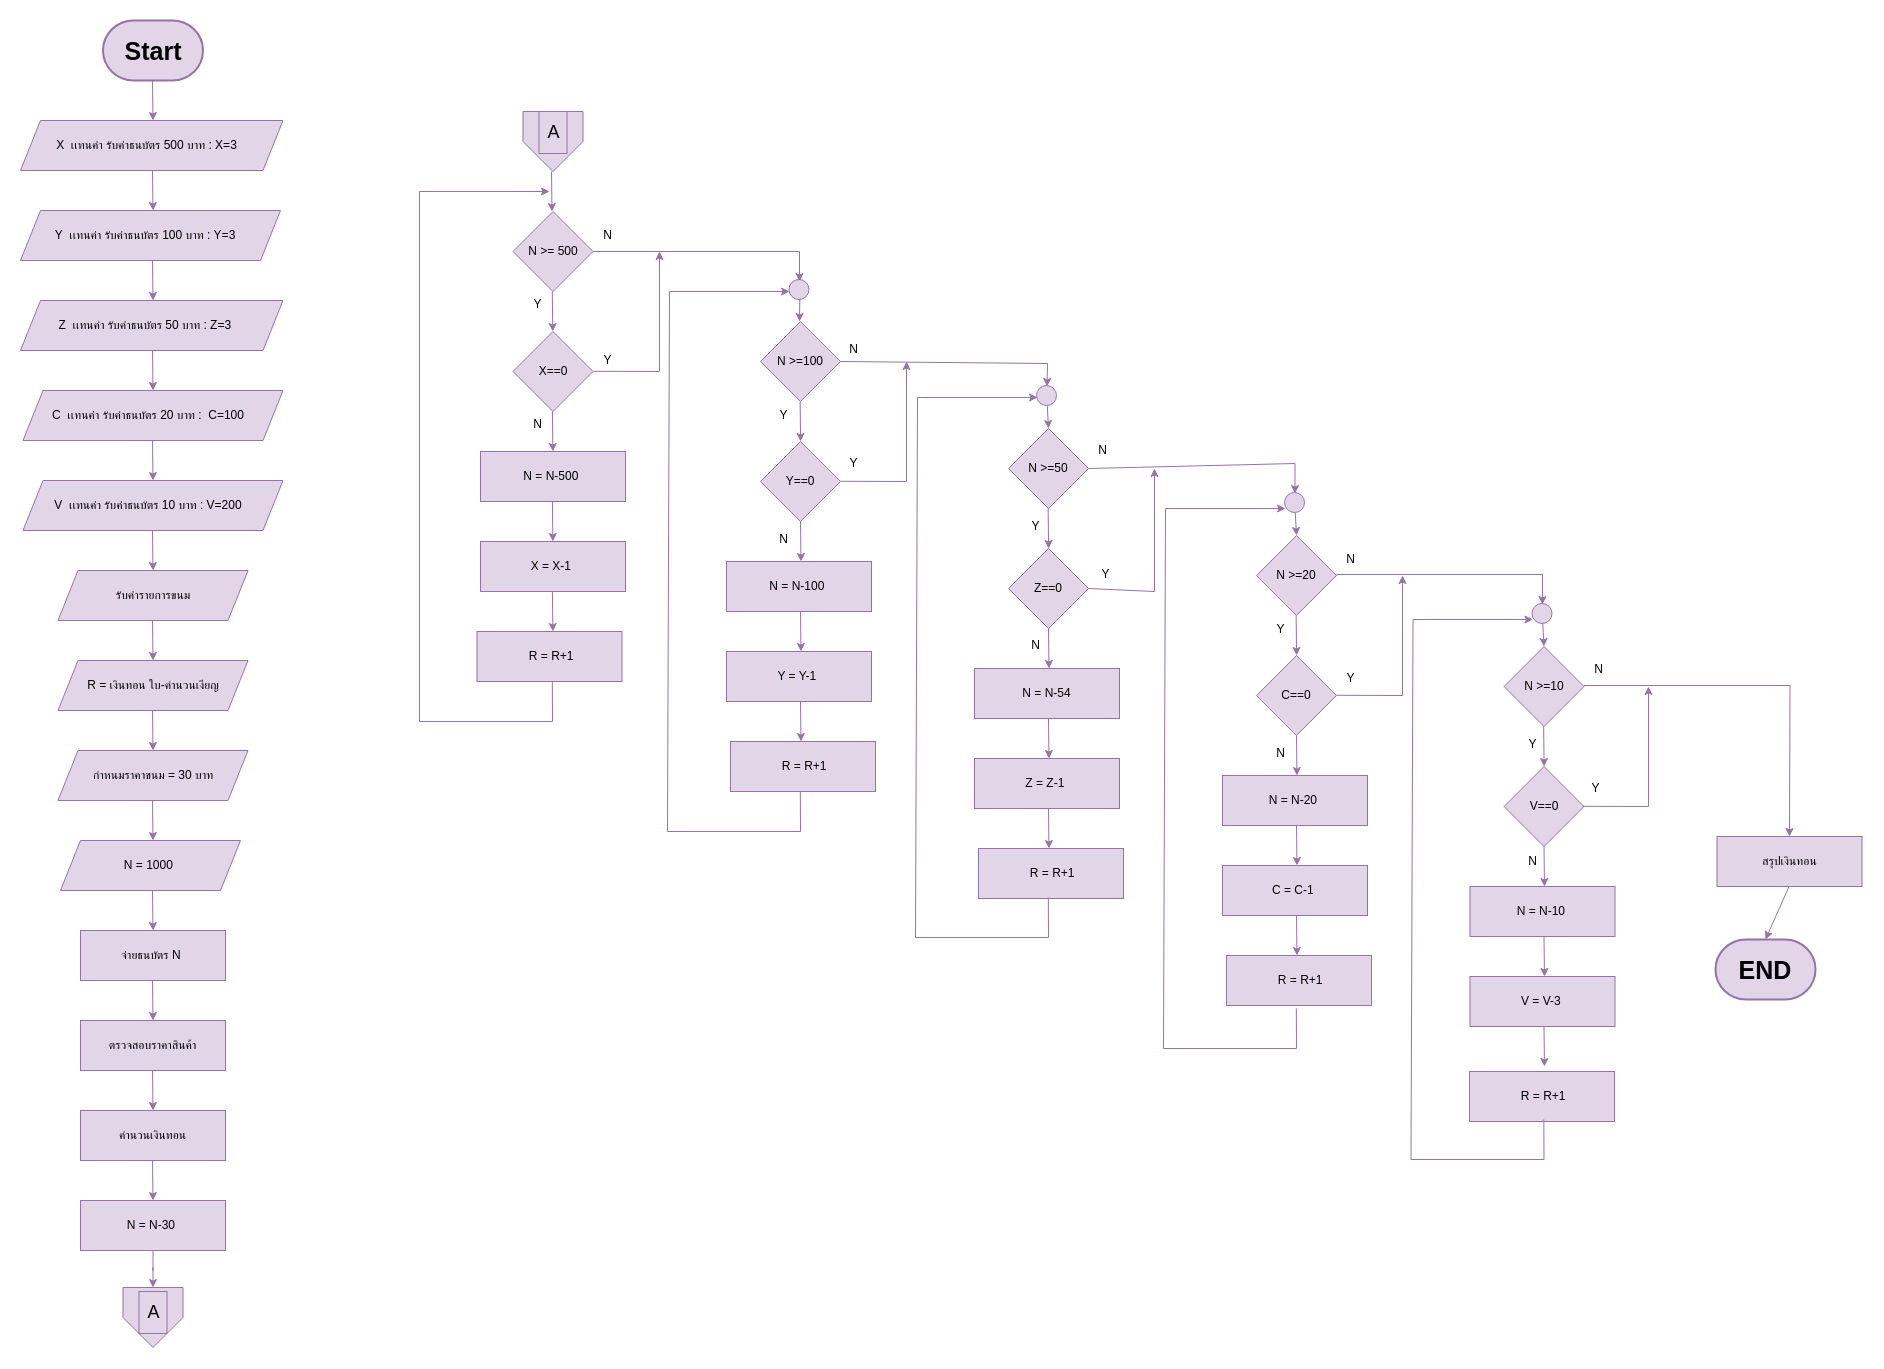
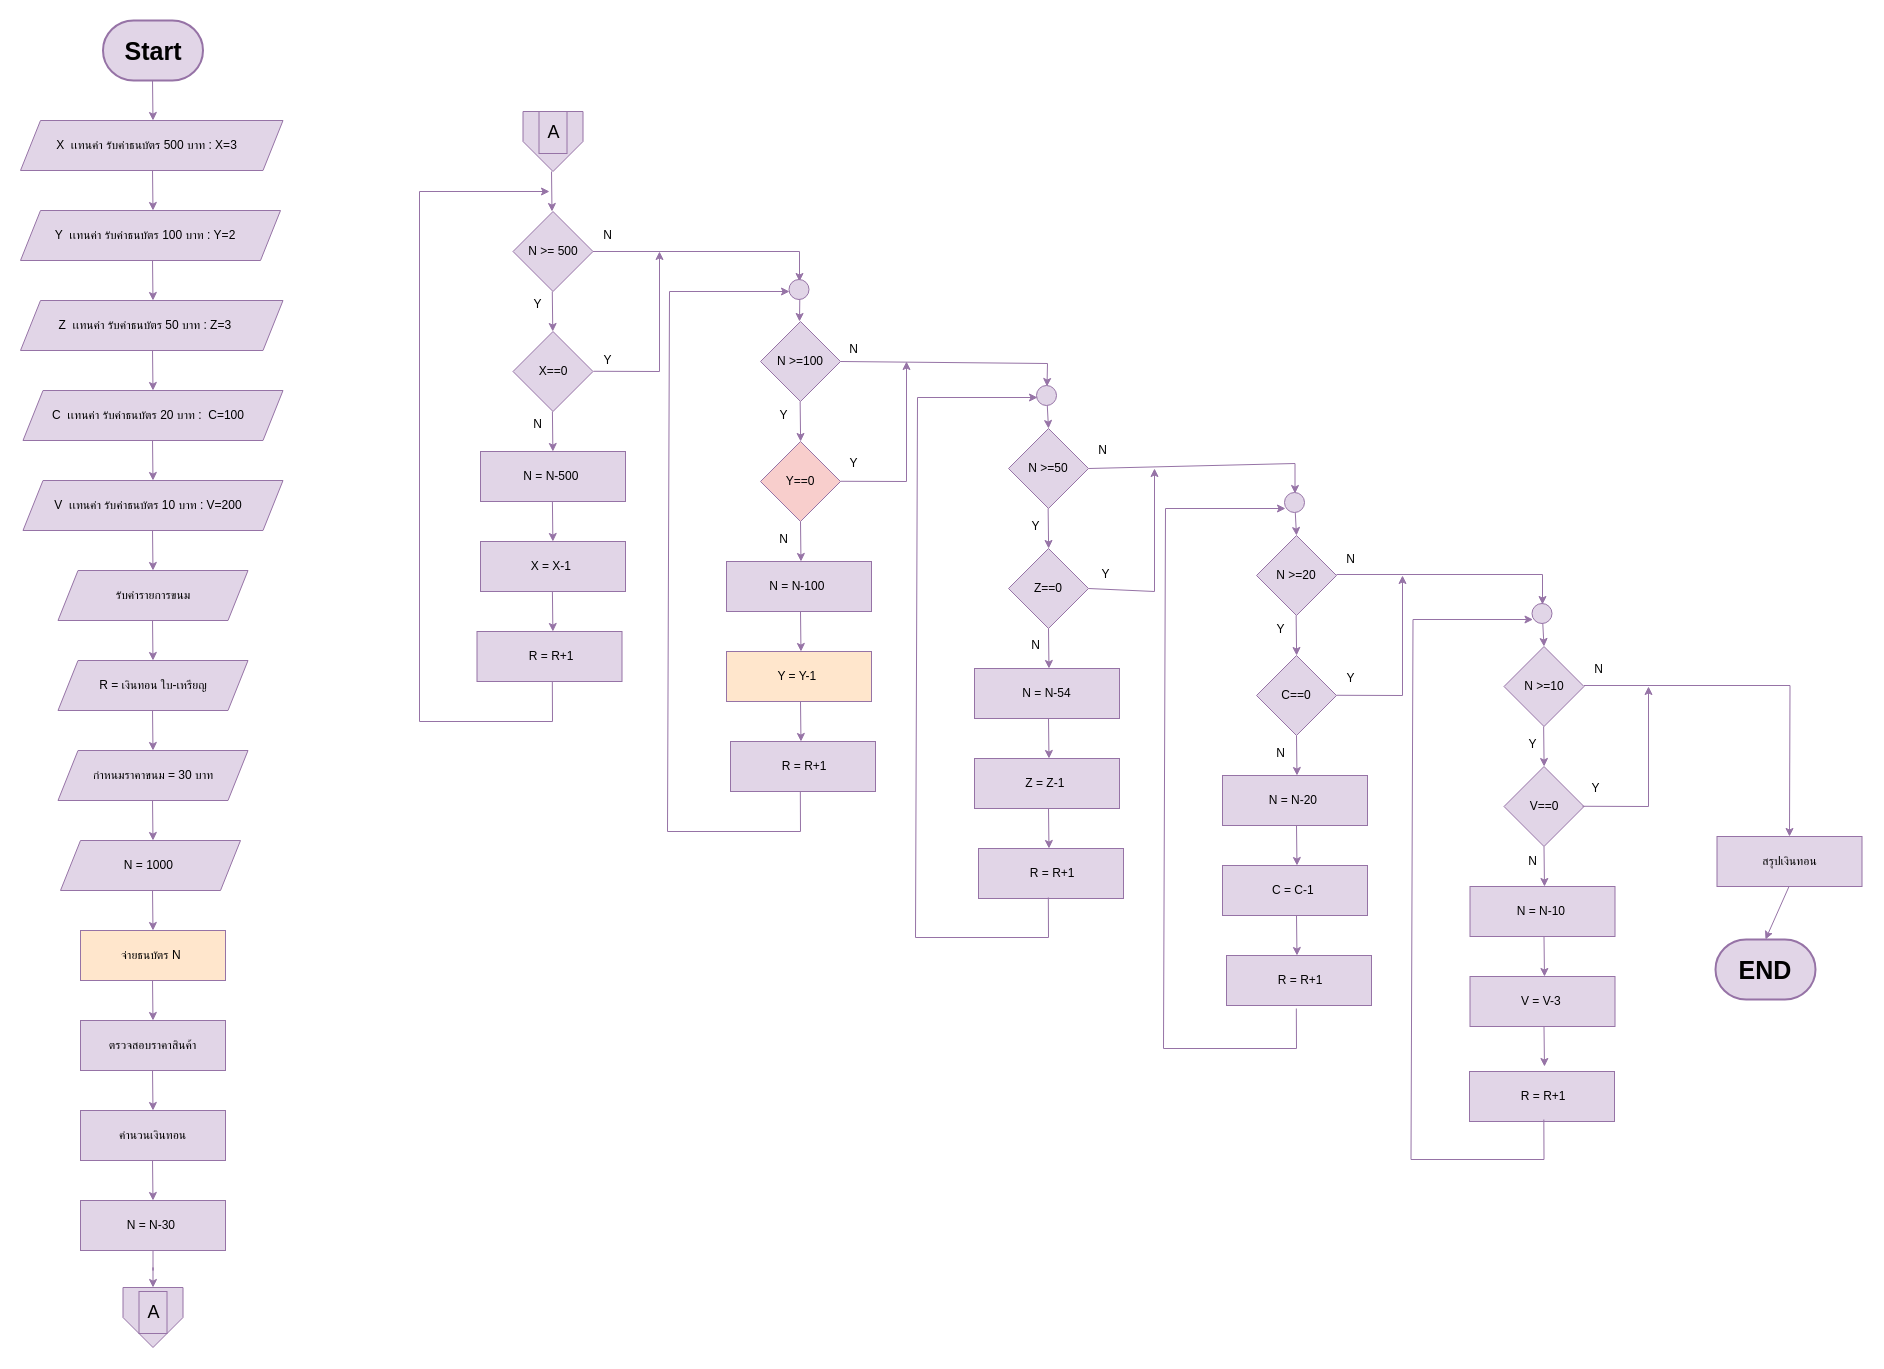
node "Y เเทนค่า รับค่าธนบัตร 100 บาท : Y=3": label "Y เเทนค่า รับค่าธนบัตร 100 บาท : Y=3" -> "Y เเทนค่า รับค่าธนบัตร 100 บาท : Y=2"
node "Y==0": fillcolor #e1d5e7 -> #f8cecc
node "Y = Y-1": fillcolor #e1d5e7 -> #ffe6cc
node "R = เงินทอน ใบ-คำนวนเงียญ": label "R = เงินทอน ใบ-คำนวนเงียญ" -> "R = เงินทอน ใบ-เหรียญ"
node "จ่ายธนบัตร N": fillcolor #e1d5e7 -> #ffe6cc
